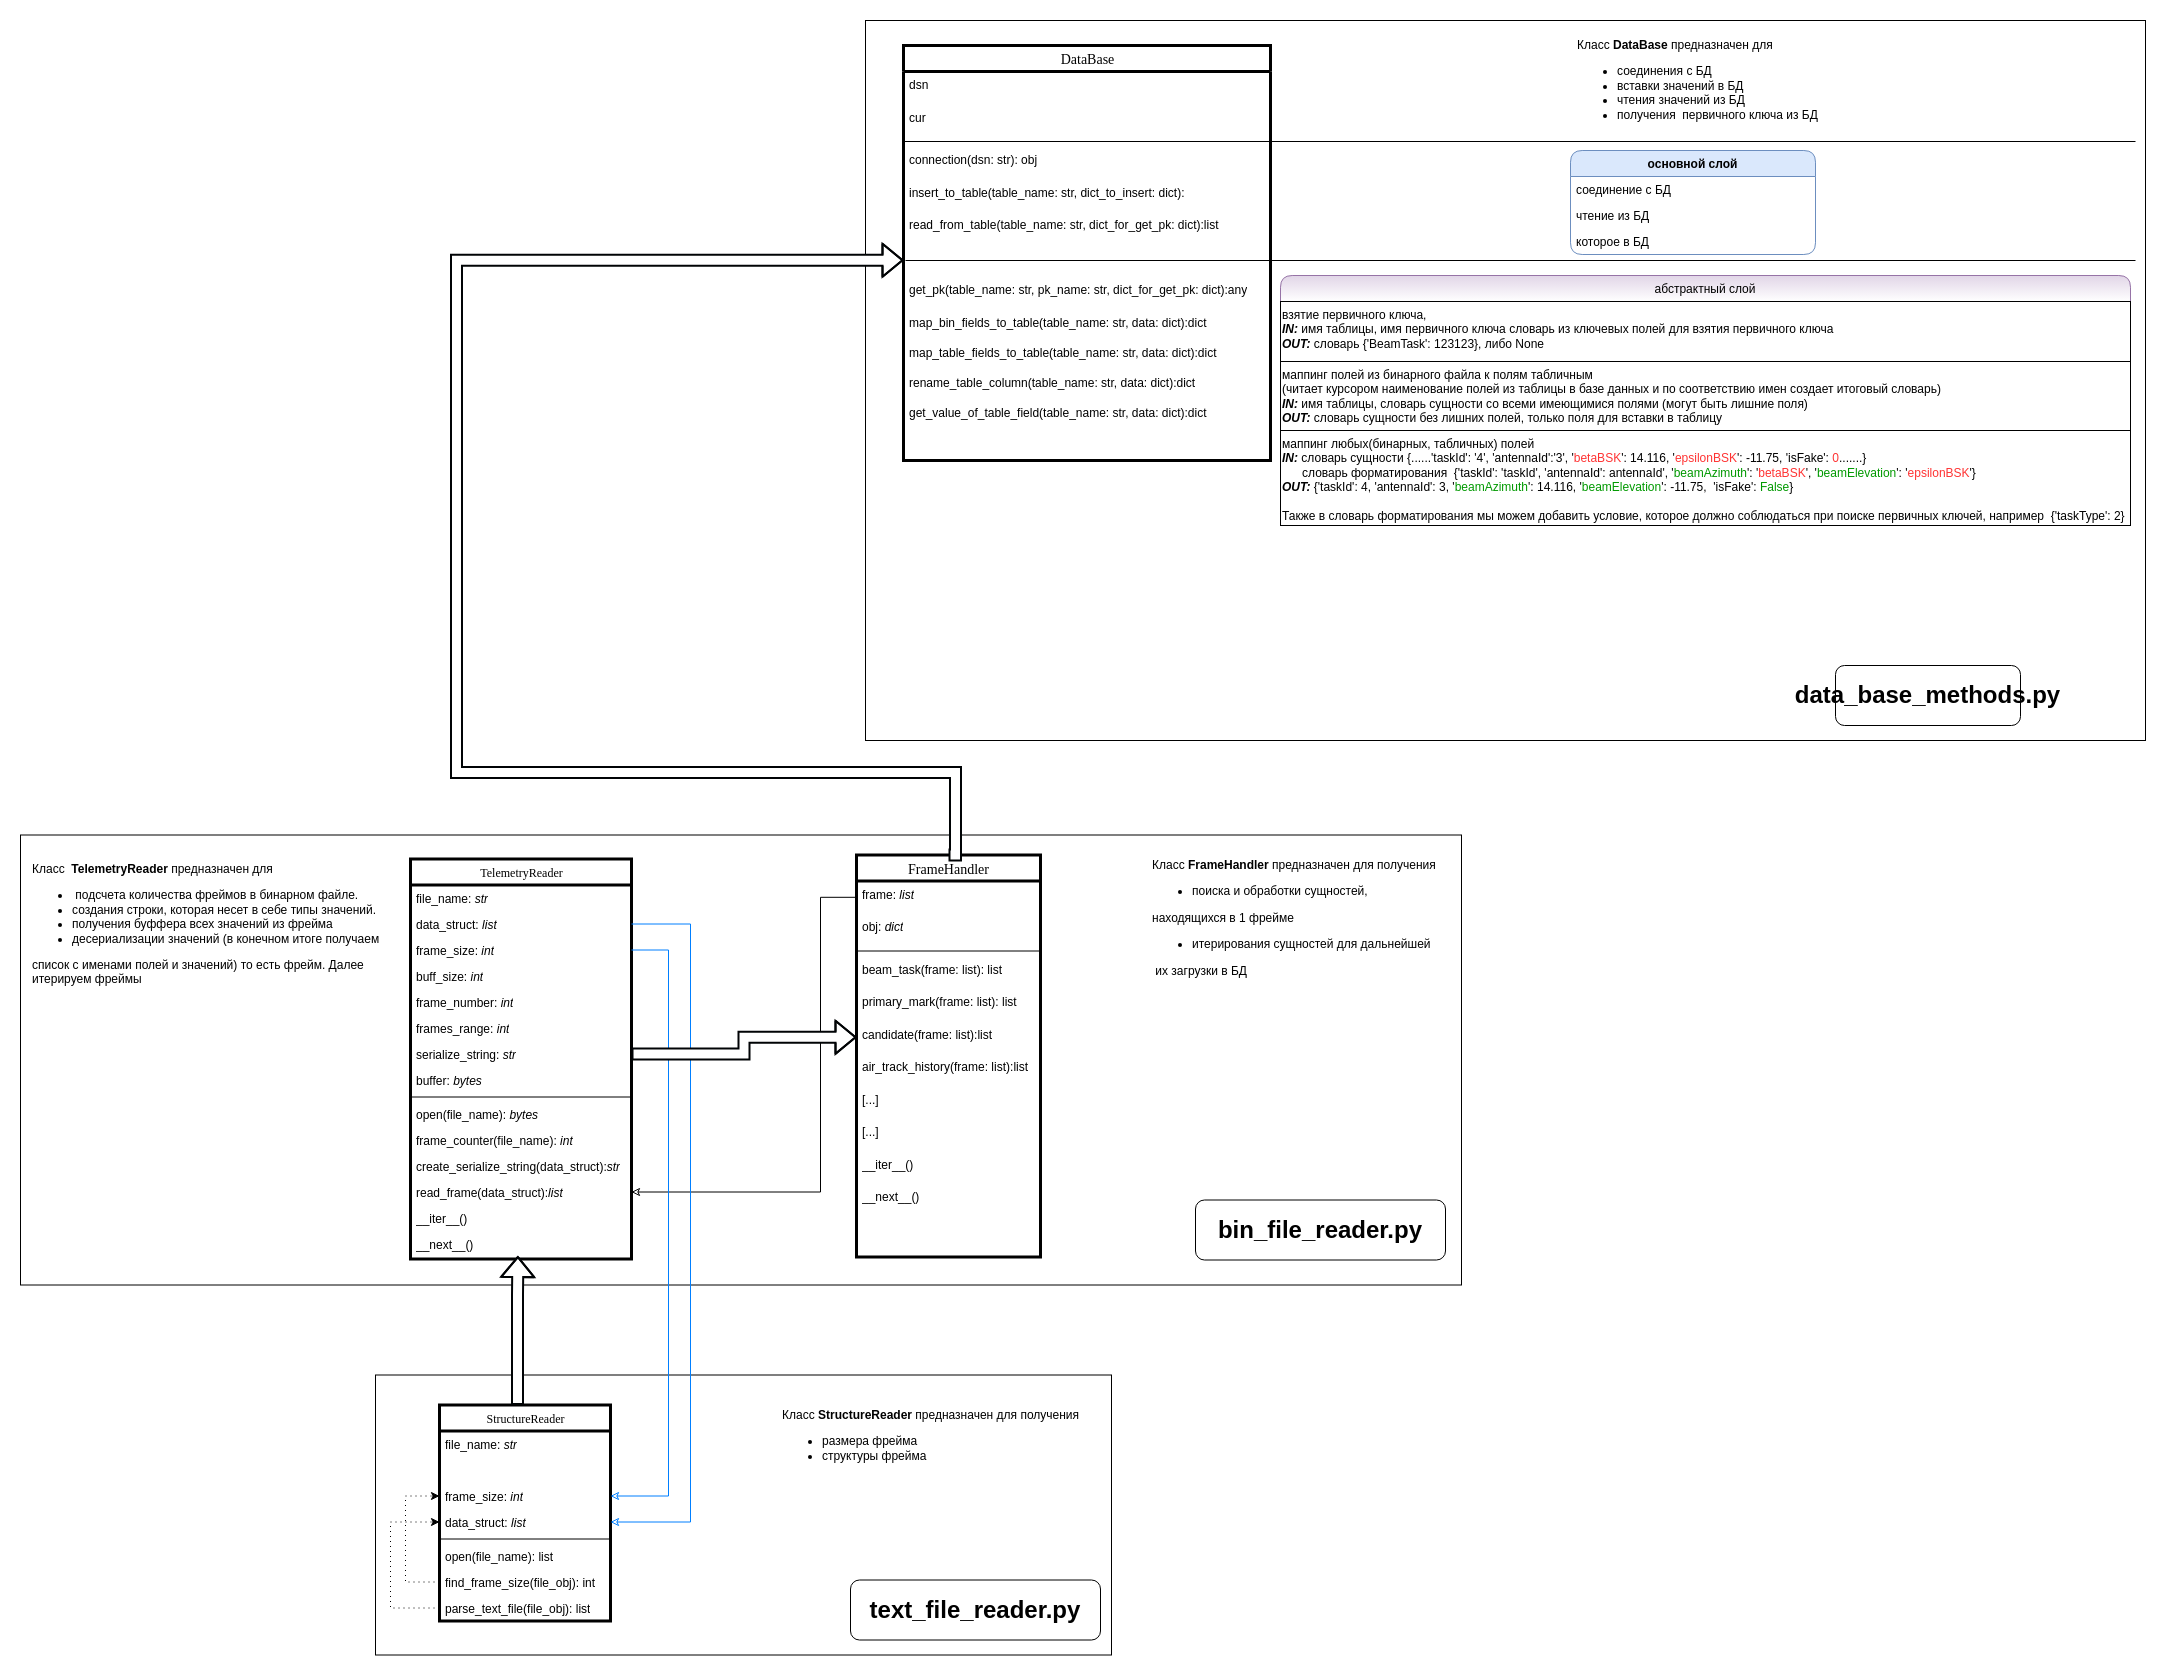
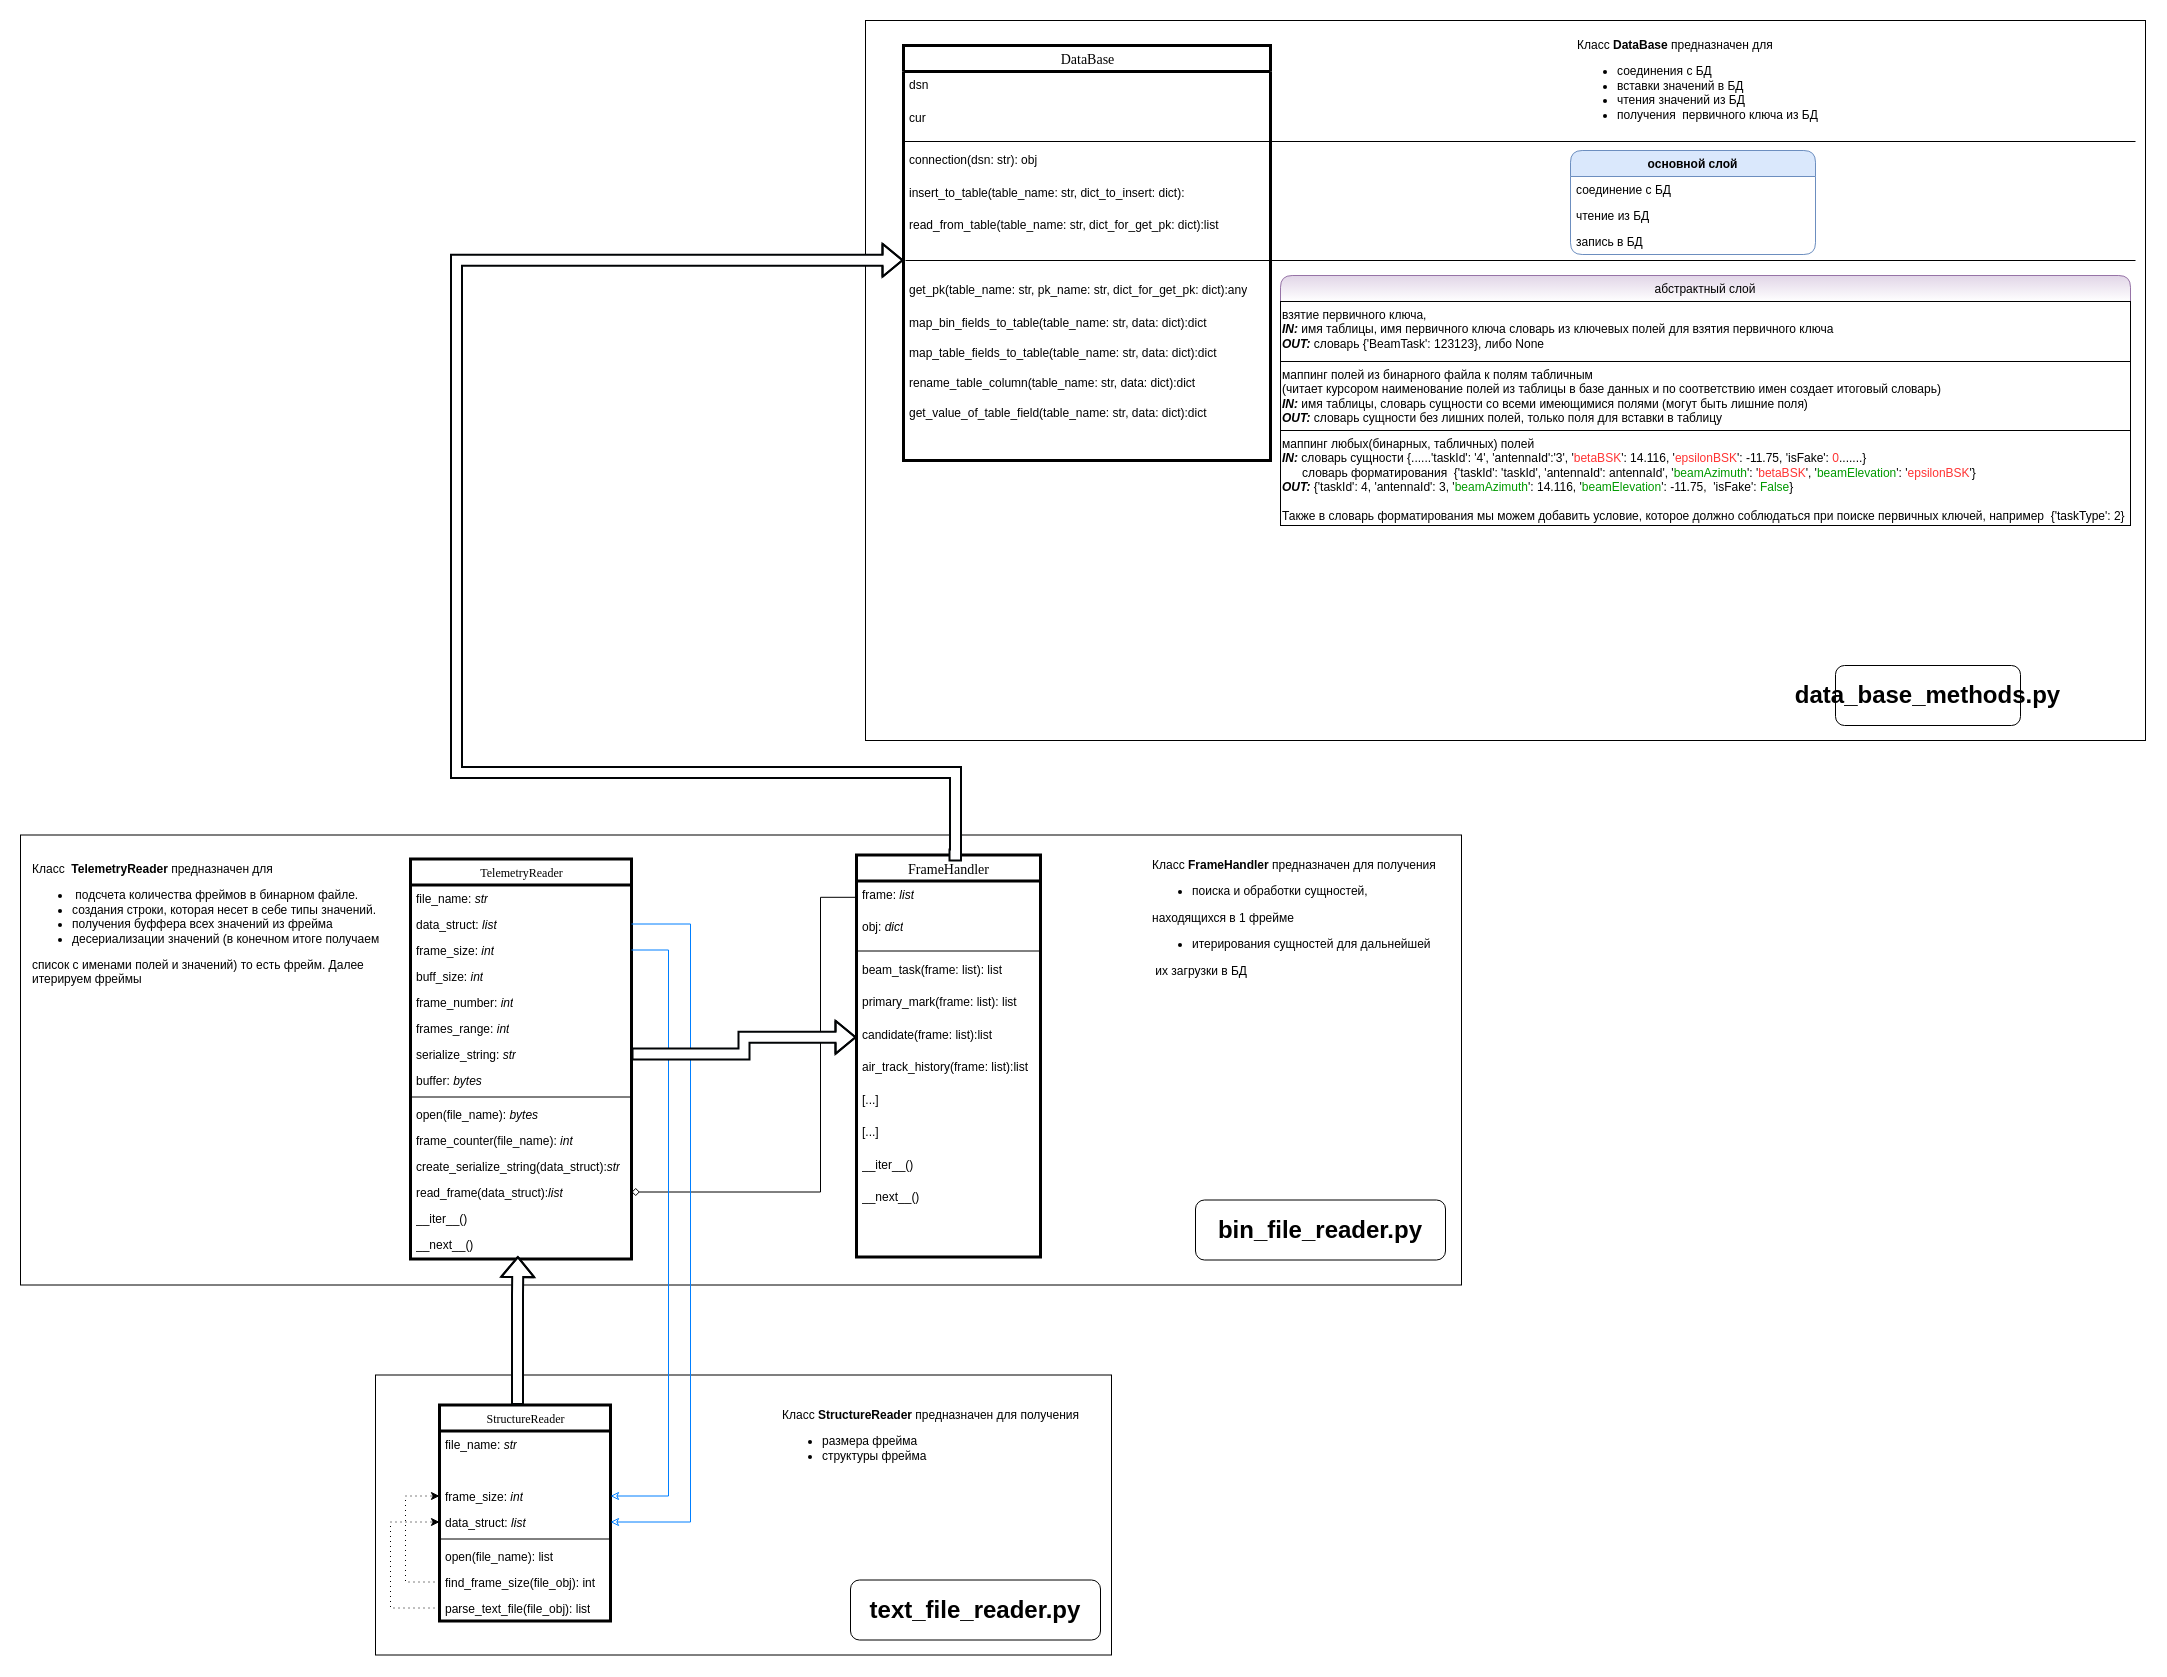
node "которое в БД": label "которое в БД" -> "запись в БД"
edge "frame: list" -> "read_frame(data_struct):list": arrowhead classic -> diamond
